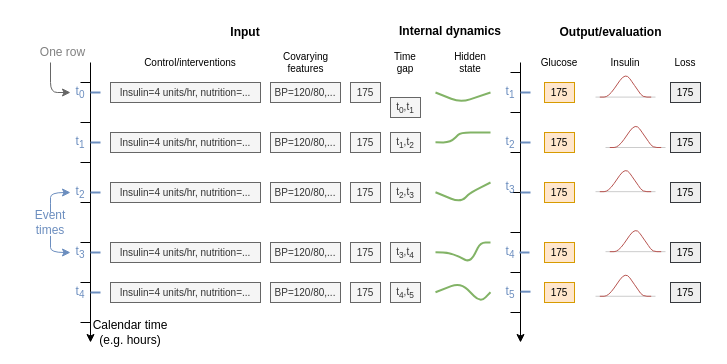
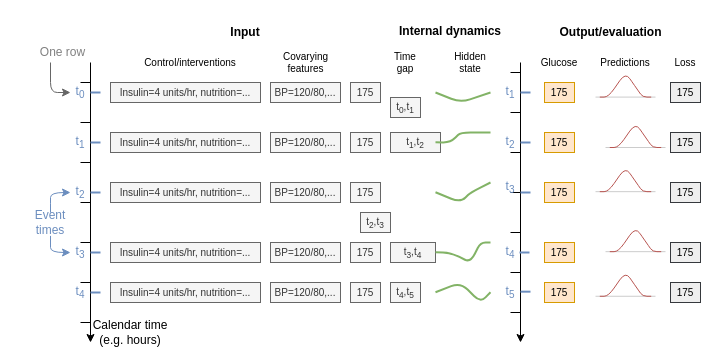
node "Insulin": label "Insulin" -> "Predictions"
node "t1,t2": size 30x20 -> 50x20
node "t2,t3": moved (406, 193) -> (376, 223)
node "t3,t4": size 30x20 -> 45x20
